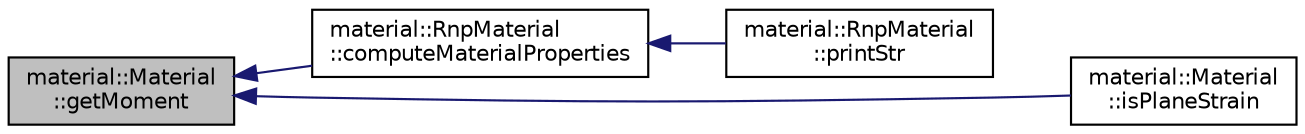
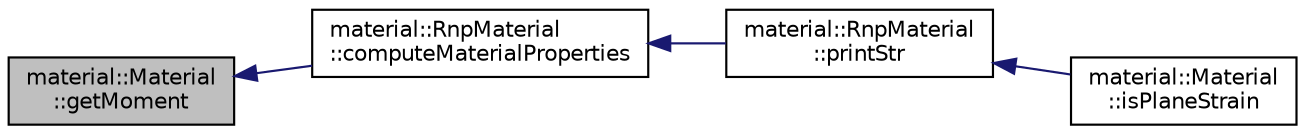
edge "material::Material ::isPlaneStrain" -> "material::Material ::getMoment": now "material::Material ::isPlaneStrain" -> "material::RnpMaterial ::printStr"
